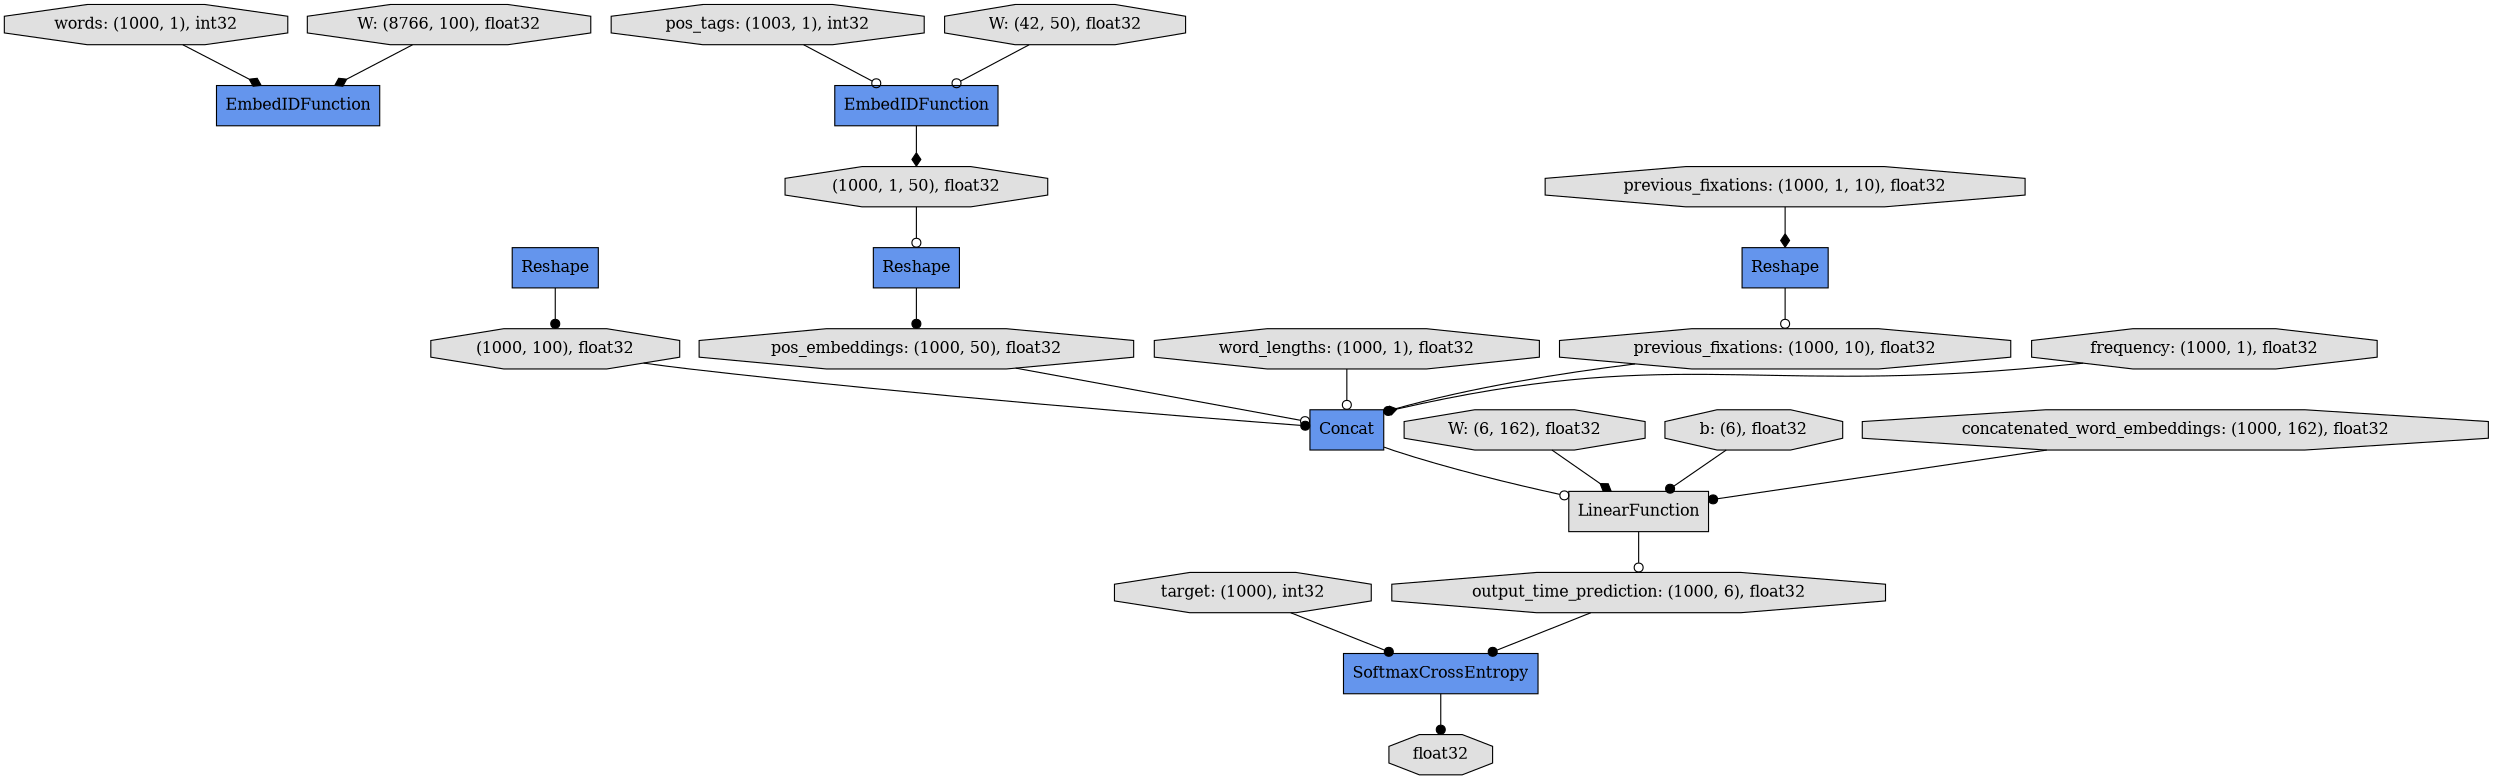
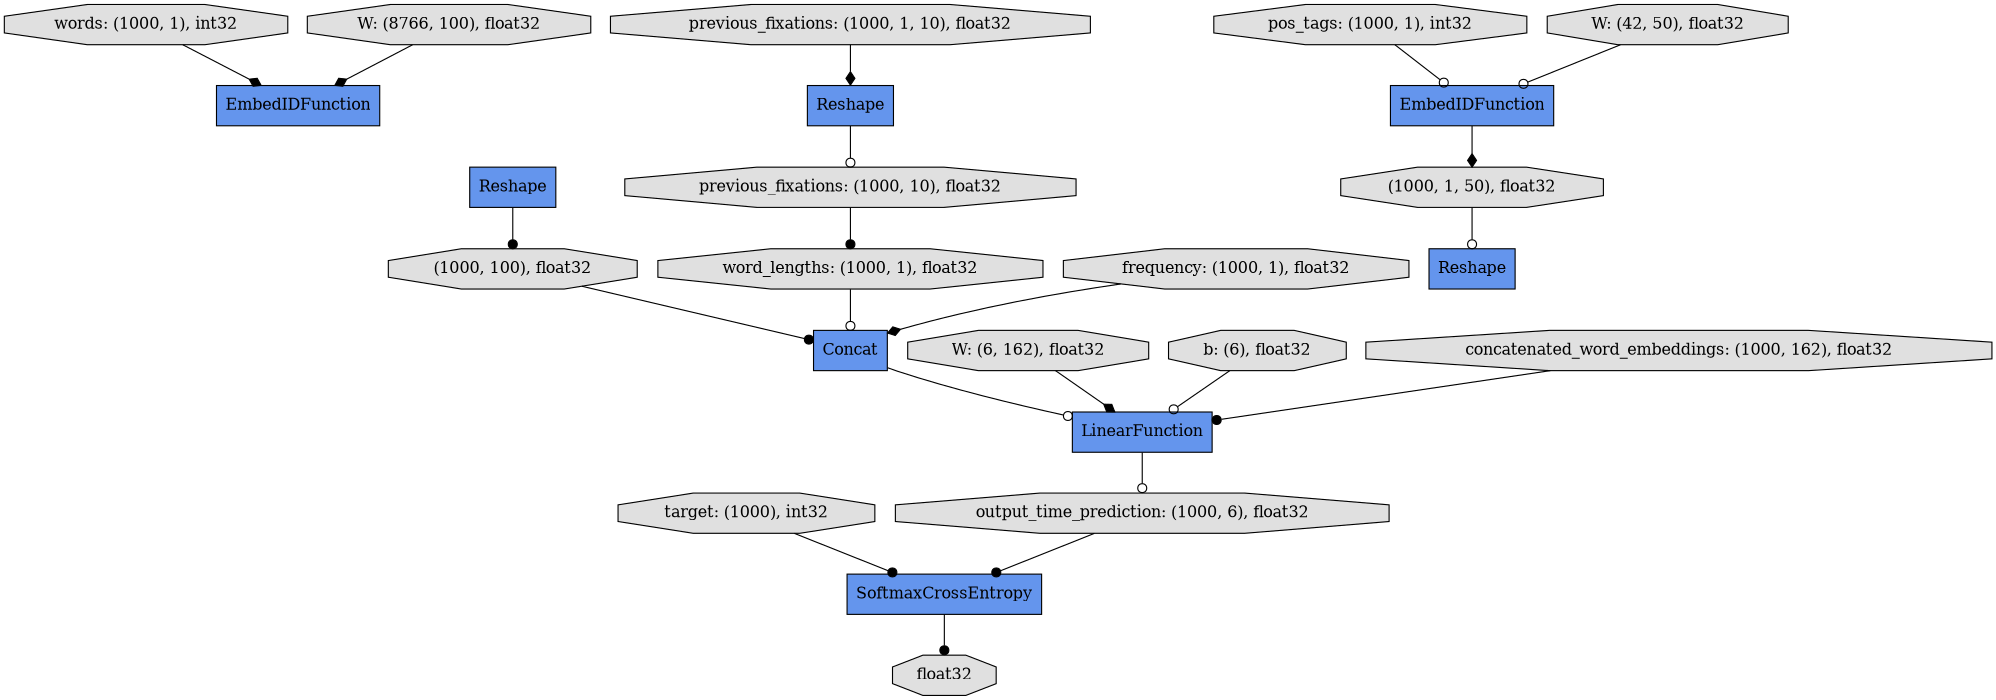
node "pos_tags: (1003, 1), int32": label "pos_tags: (1003, 1), int32" -> "pos_tags: (1000, 1), int32"
node "pos_embeddings: (1000, 50), float32": removed
edge "previous_fixations: (1000, 10), float32" -> "Concat": now "previous_fixations: (1000, 10), float32" -> "word_lengths: (1000, 1), float32"
edge "b: (6), float32" -> "LinearFunction": arrowhead dot -> odot
node "LinearFunction": fillcolor #e0e0e0 -> #6495ed
